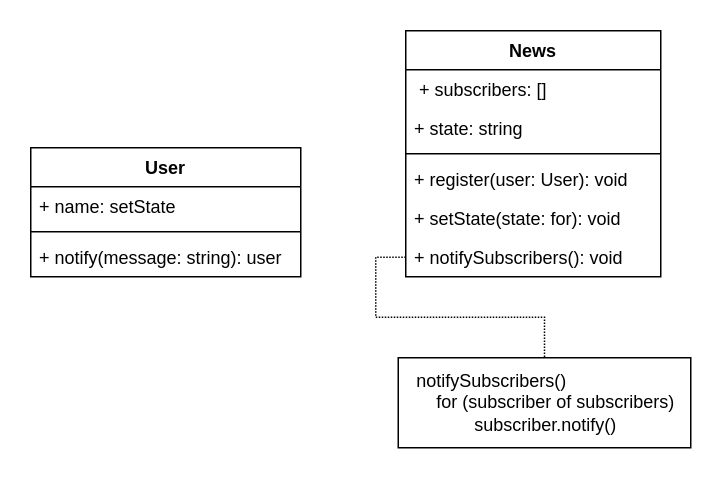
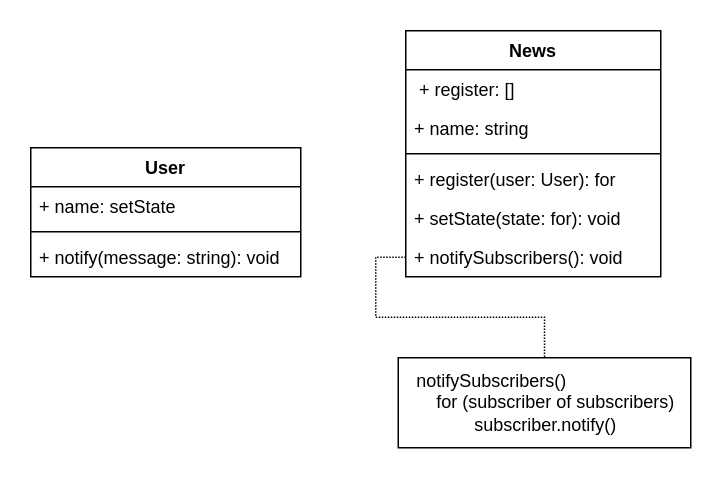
node "+ subscribers: []": label "+ subscribers: []" -> "+ register: []"
node "+ state: string": label "+ state: string" -> "+ name: string"
node "+ register(user: User): void": label "+ register(user: User): void" -> "+ register(user: User): for"
node "+ notify(message: string): user": label "+ notify(message: string): user" -> "+ notify(message: string): void"
